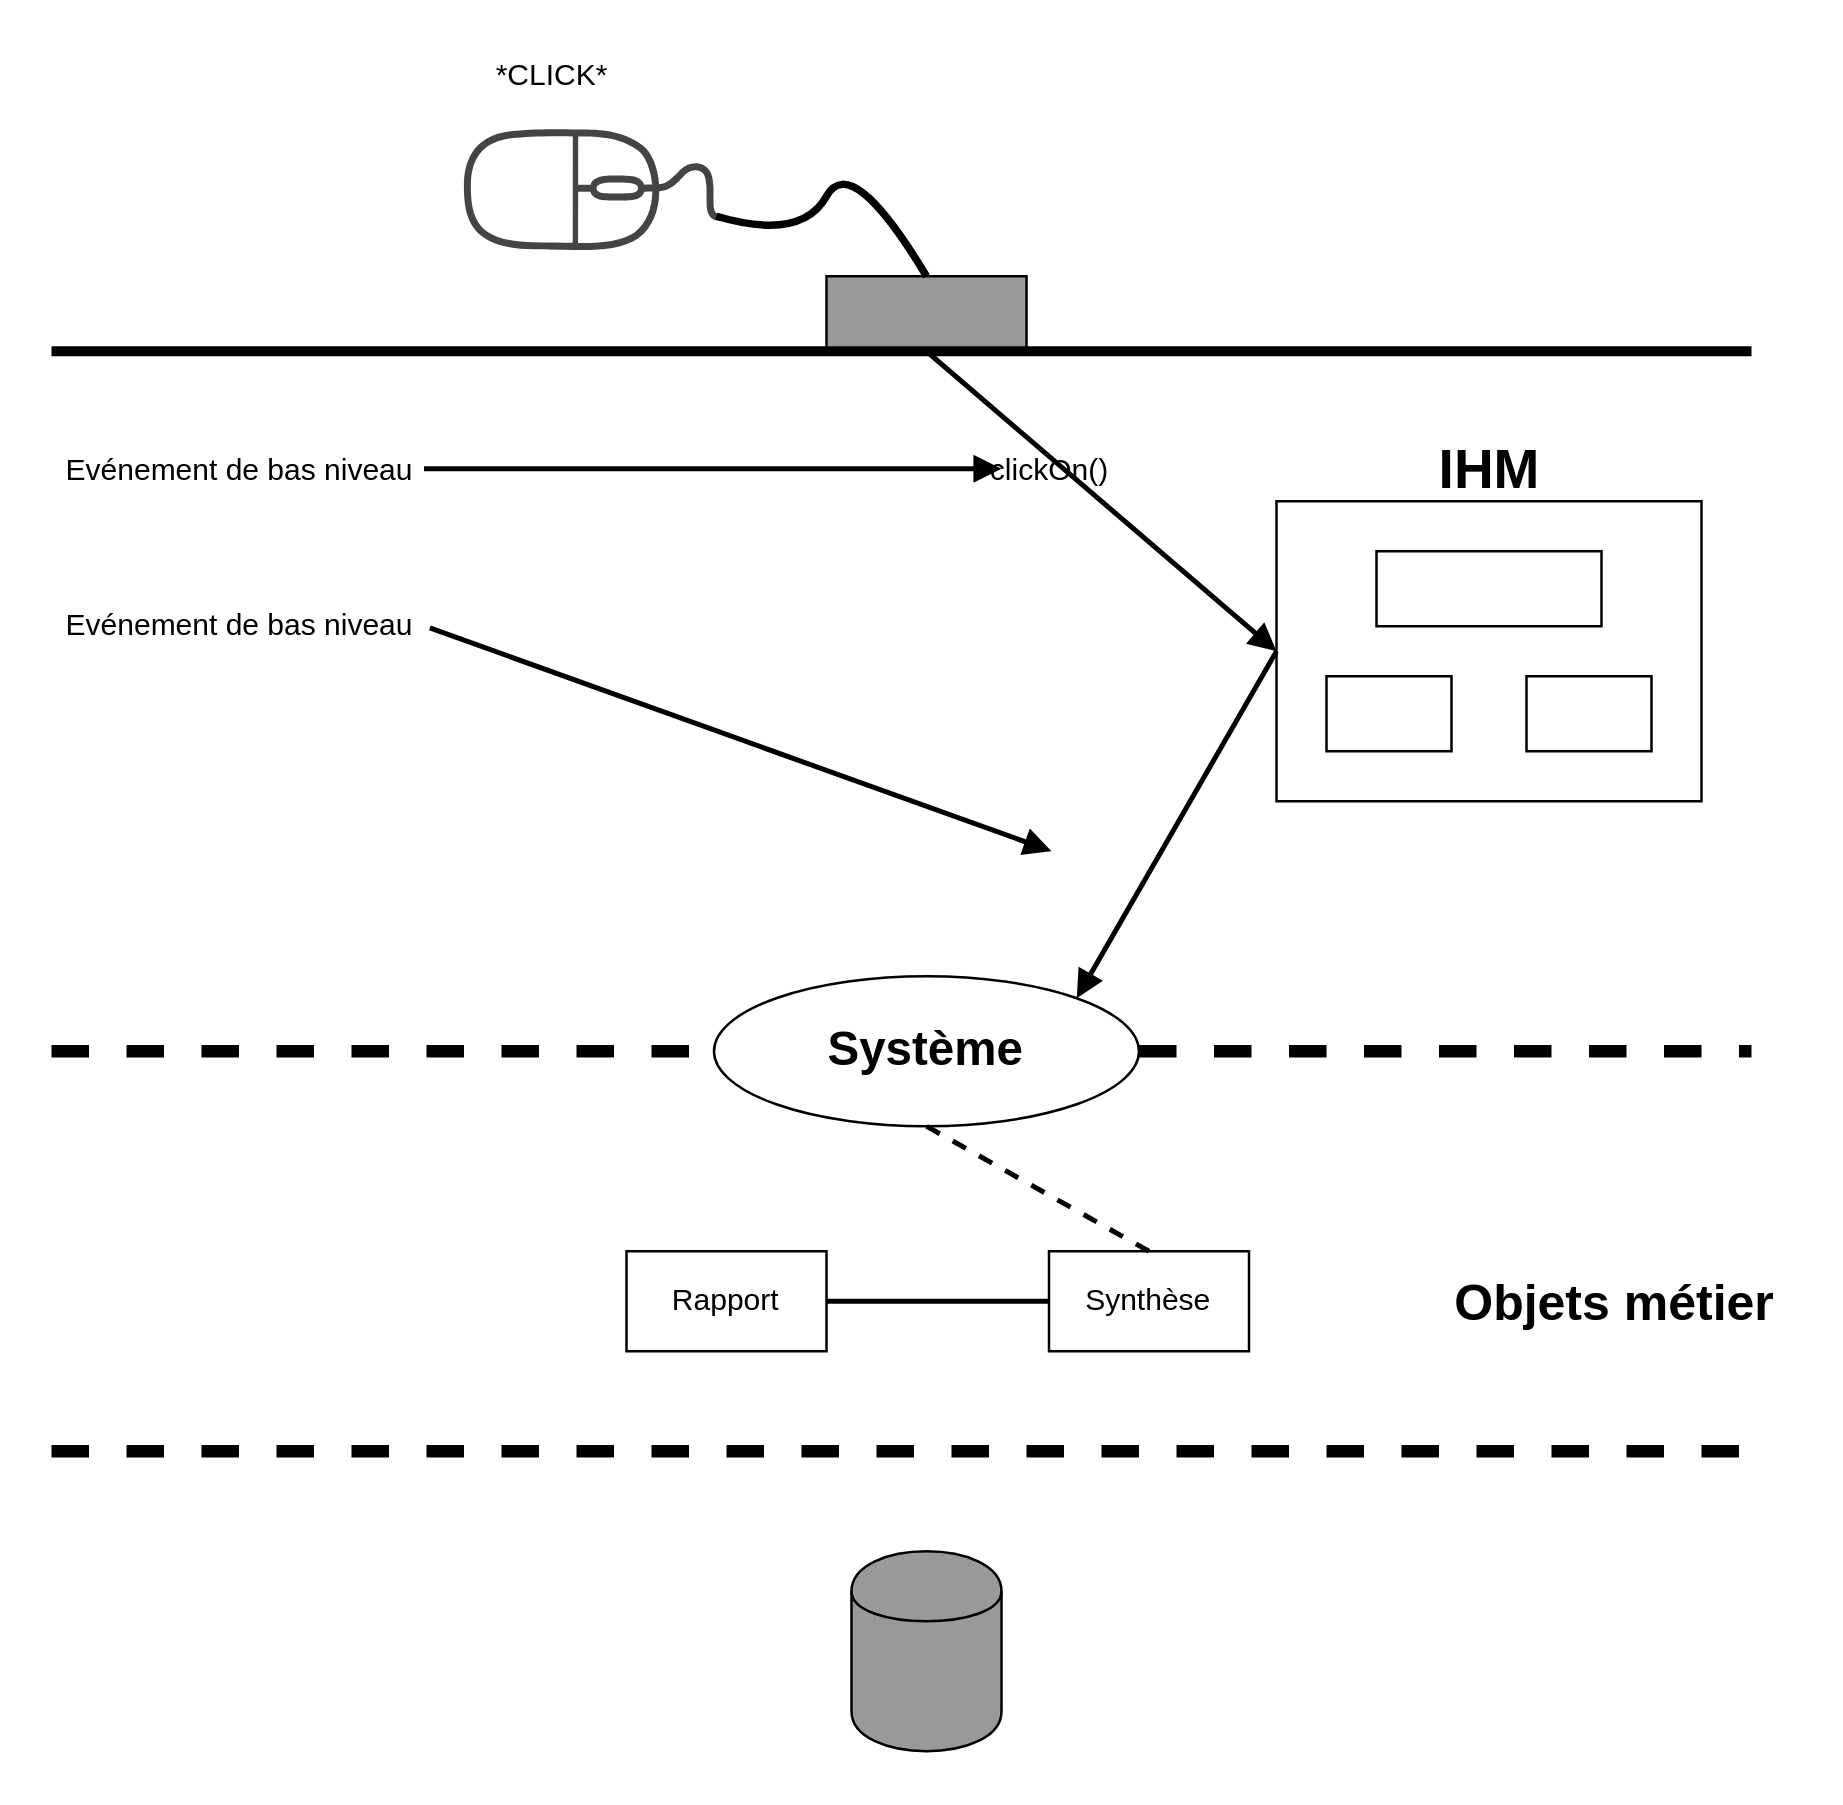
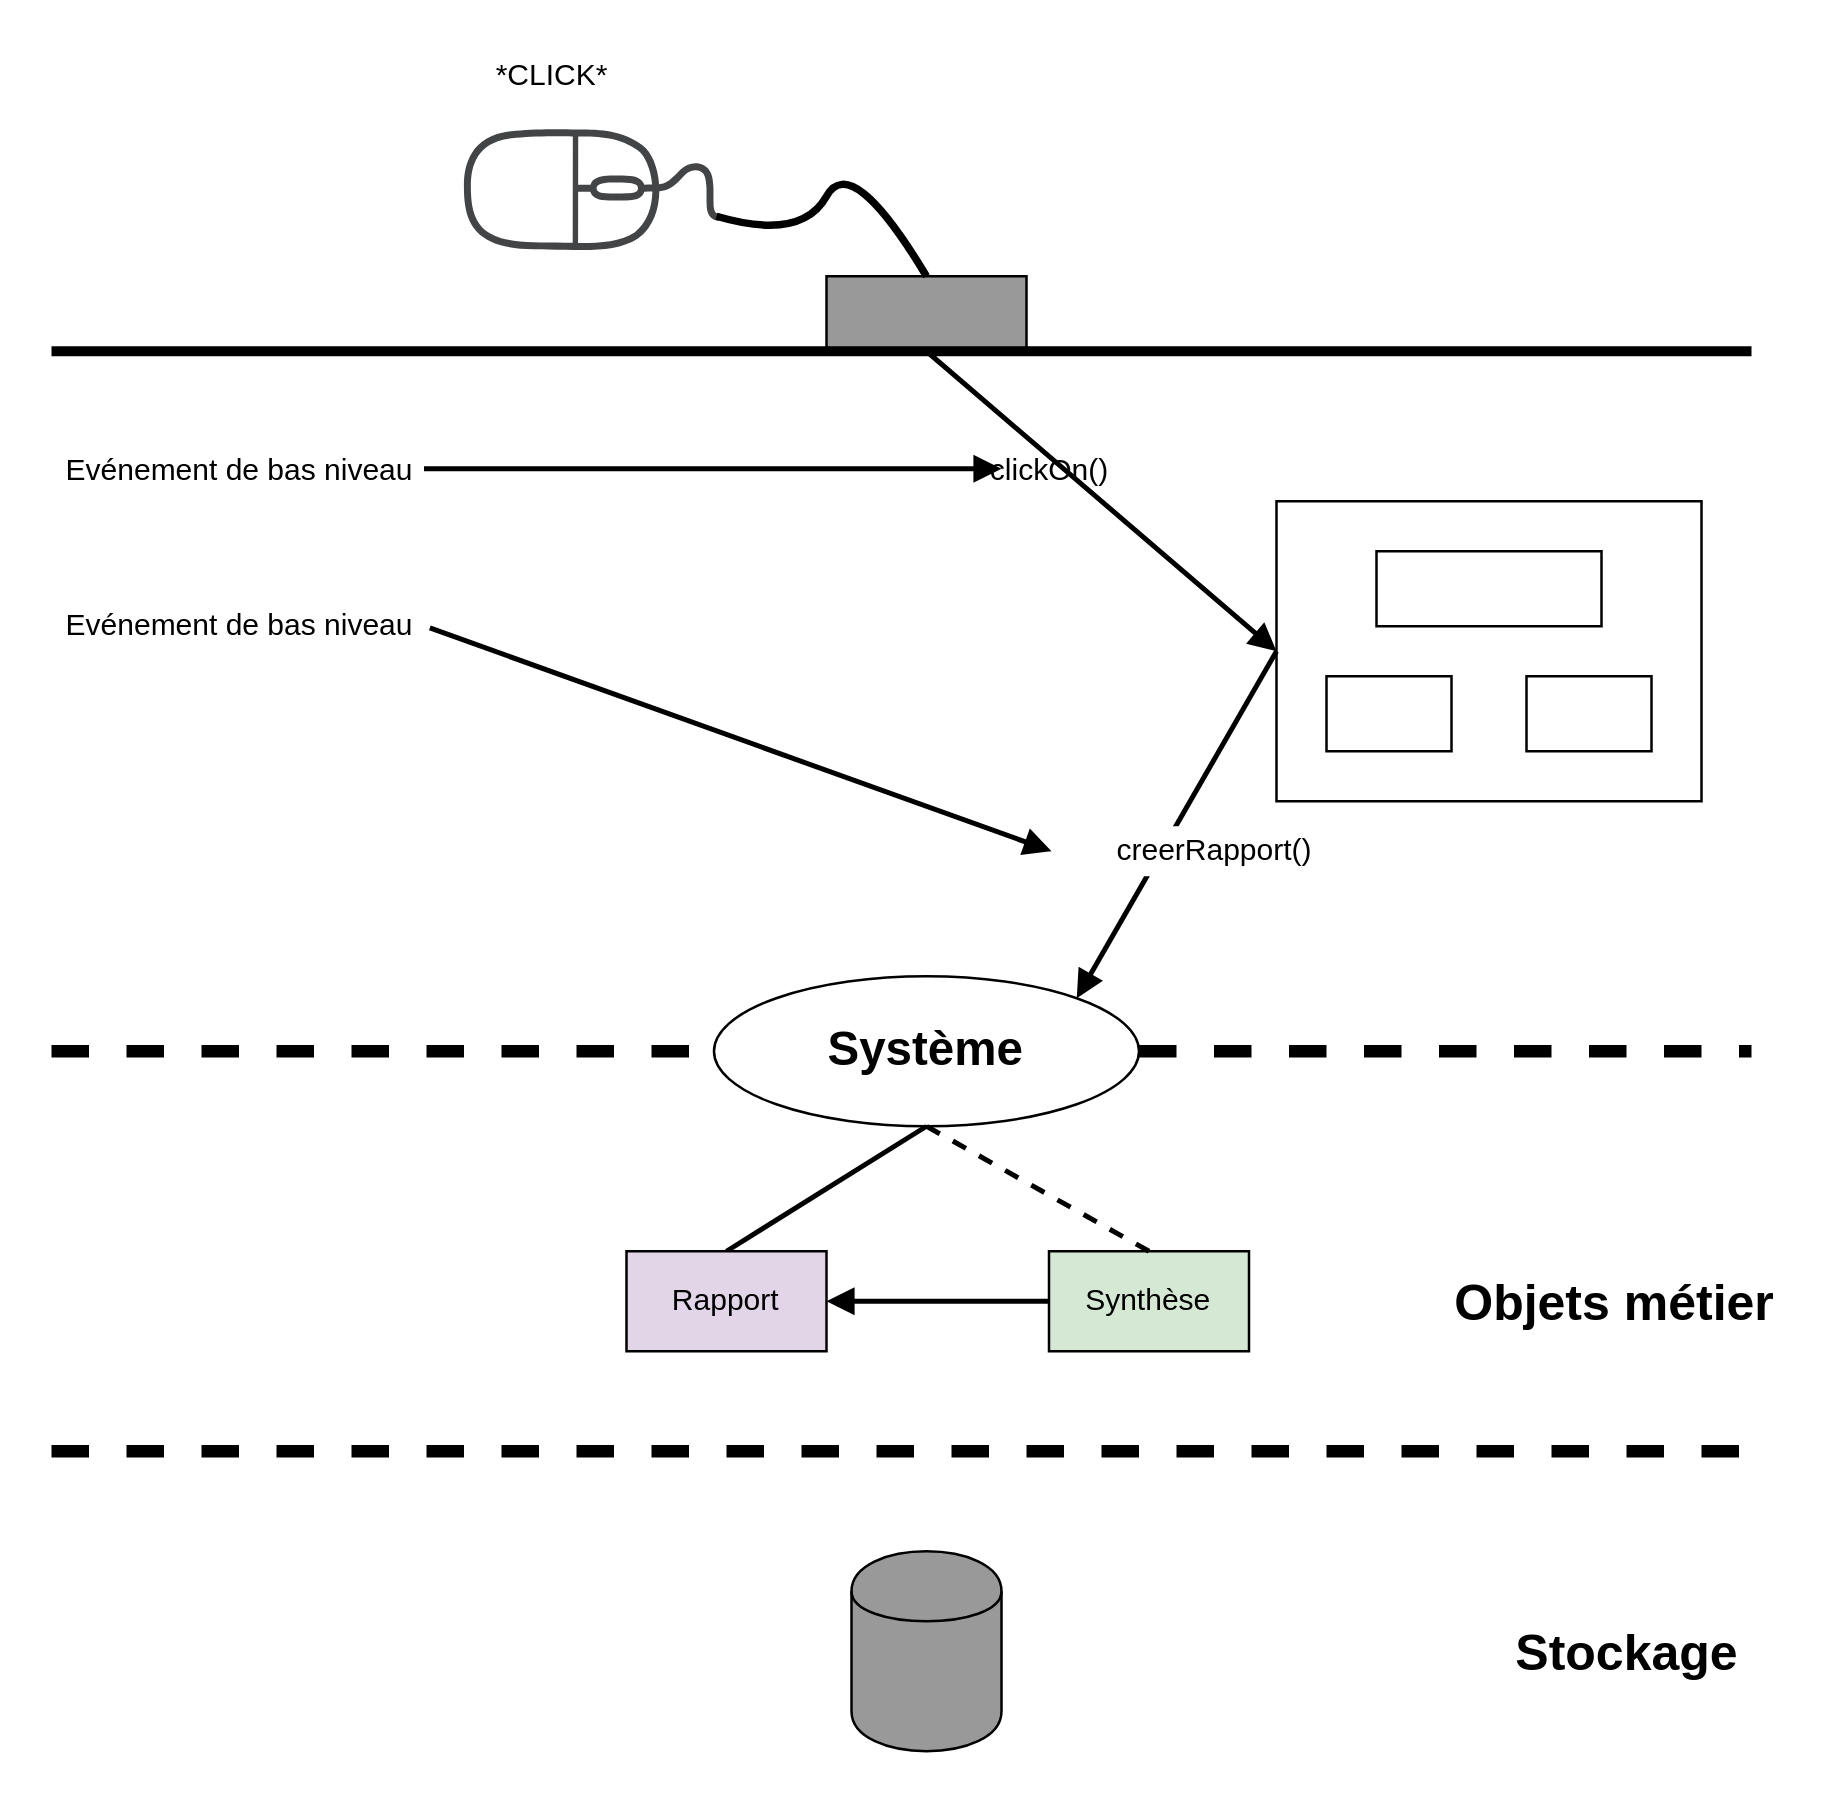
node "IHM": removed
node "creerRapport()": added
edge "Système" -- "Rapport": added
node "Rapport": fillcolor #ffffff -> #e1d5e7
edge "Rapport" -- "Synthèse": arrowhead none -> block
node "Synthèse": fillcolor #ffffff -> #d5e8d4
node "Stockage": added
